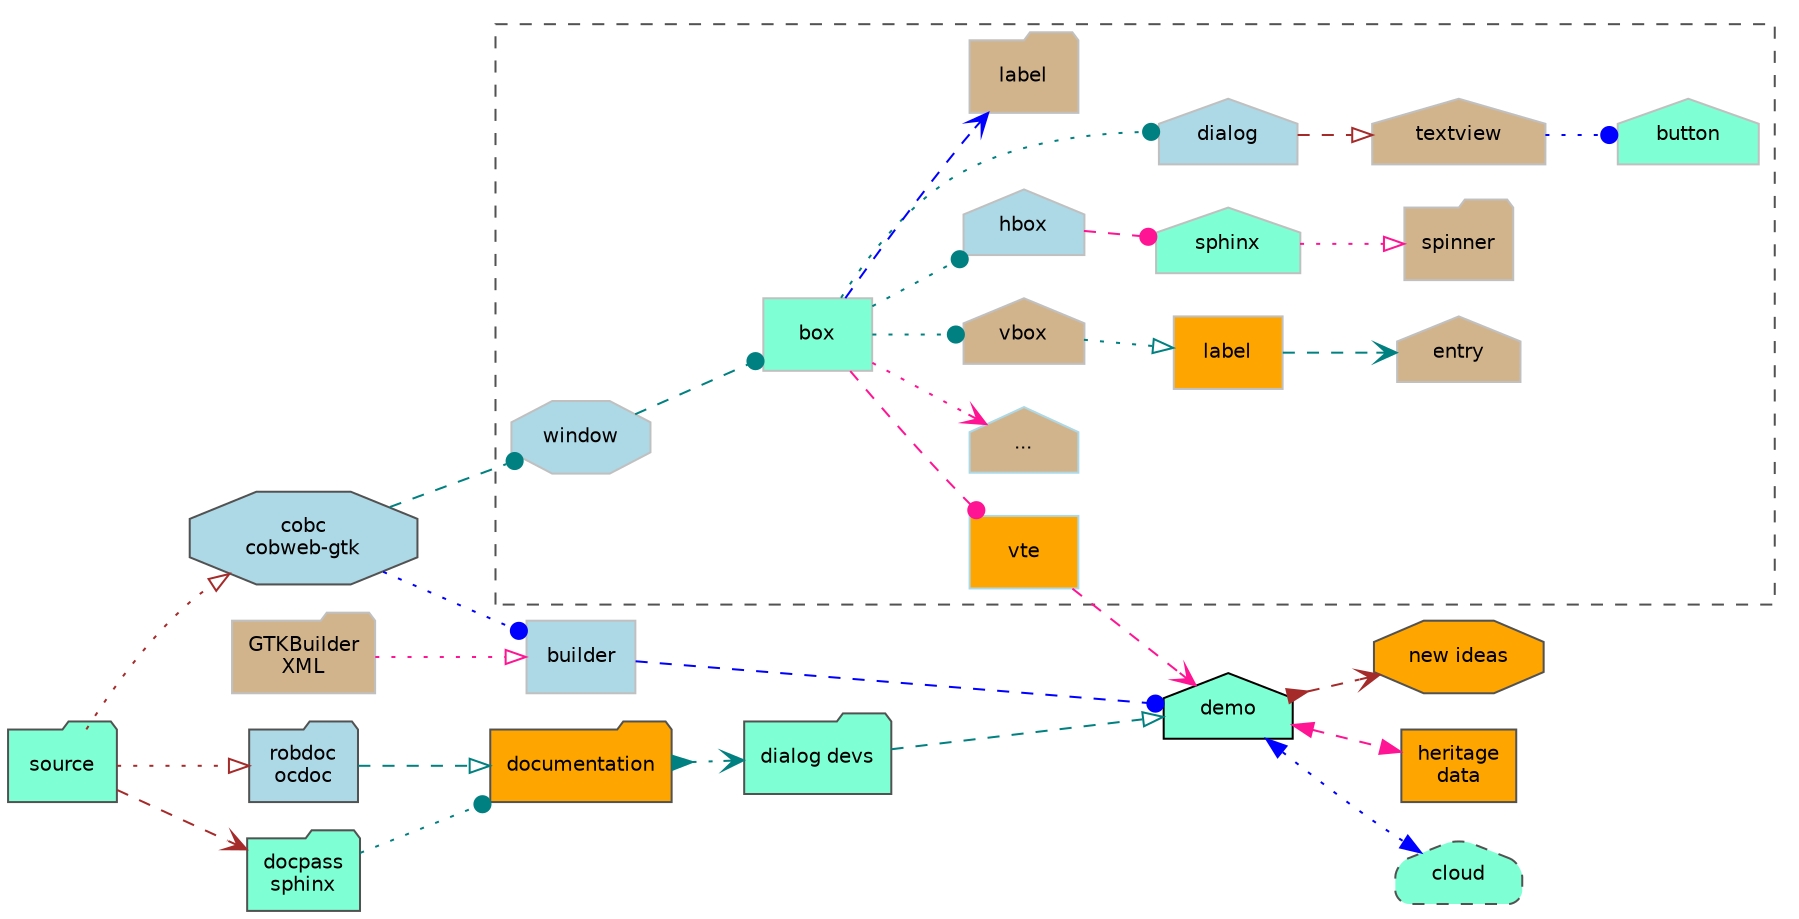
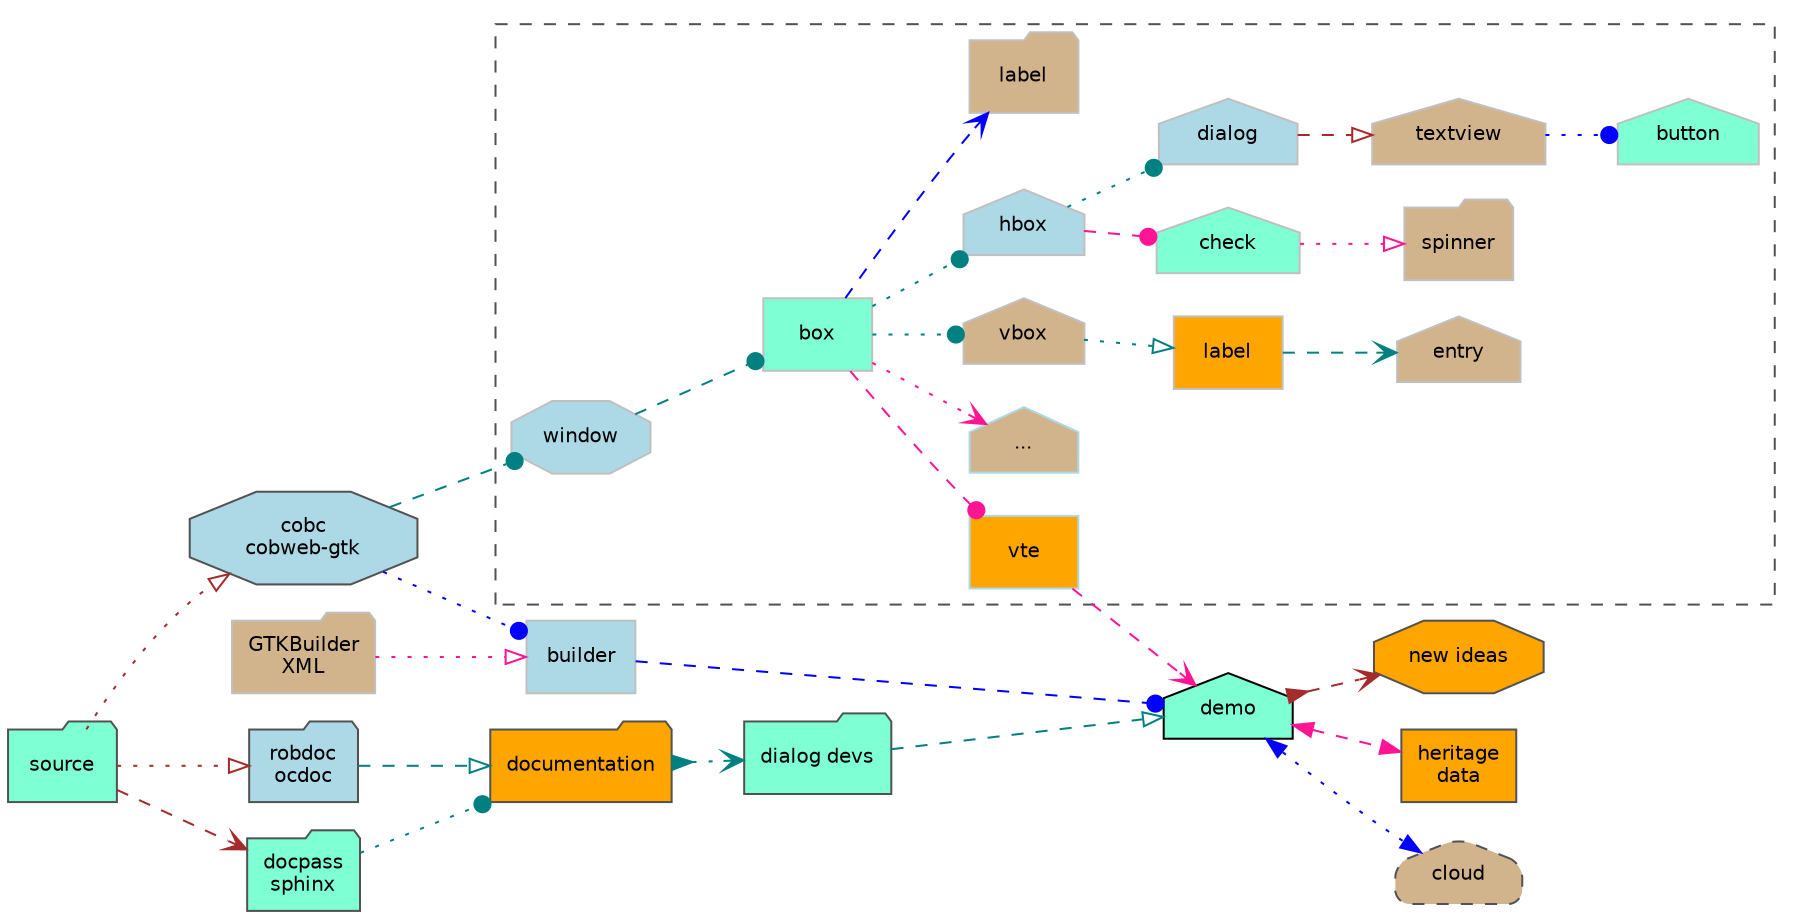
edge "box" -> "dialog": now "hbox" -> "dialog"
node "sphinx": label "sphinx" -> "check"
node "cloud": fillcolor aquamarine -> tan
